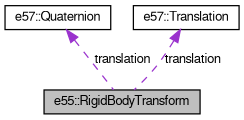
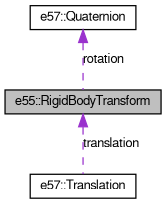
edge "e55::RigidBodyTransform" -> "e57::Quaternion": label "translation" -> "rotation"
edge "e55::RigidBodyTransform" -> "e57::Translation": reversed
